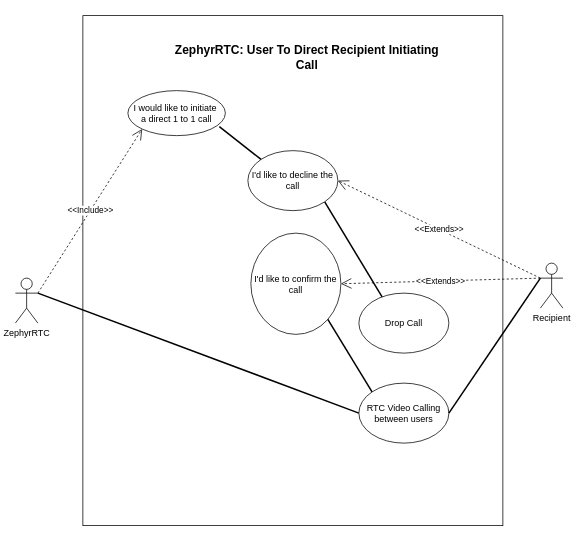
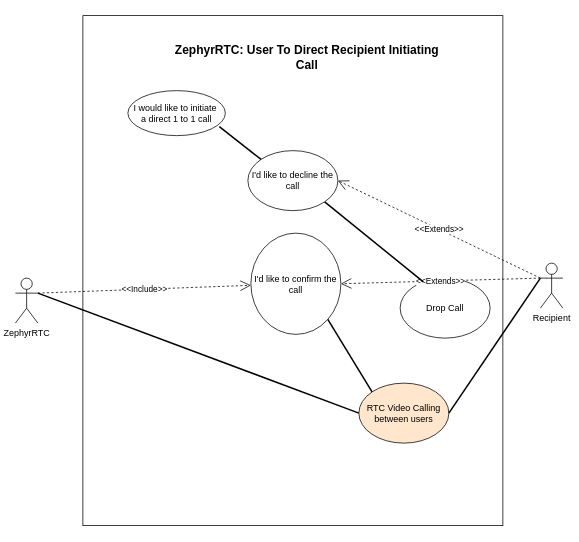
edge "ZephyrRTC" -> "I would like to initiate a direct 1 to 1 call": now "ZephyrRTC" -> "I'd like to confirm the call"
node "Drop Call": moved (404, 323) -> (445, 308)
node "RTC Video Calling between users": fillcolor #ffffff -> #ffe6cc
